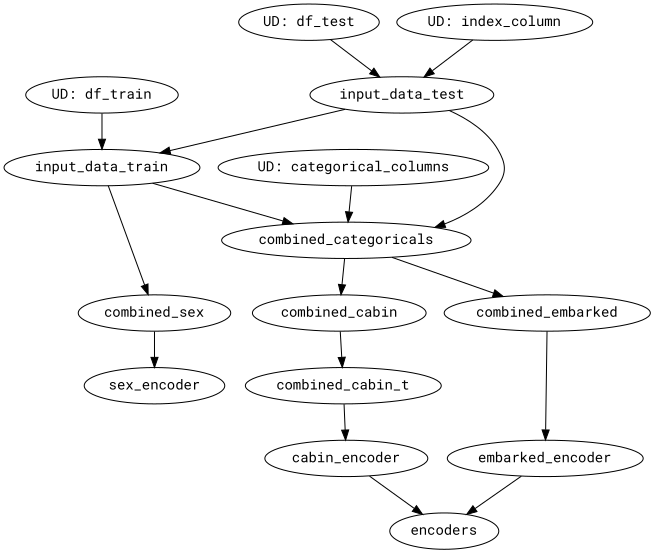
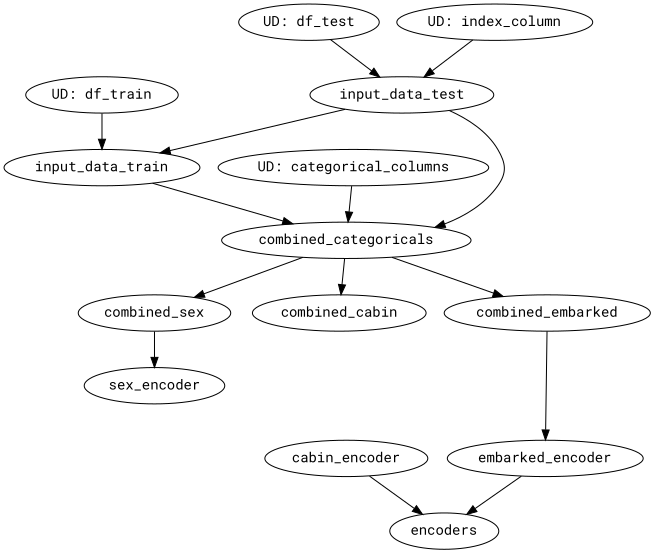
edge "input_data_train" -> "combined_sex": now "combined_categoricals" -> "combined_sex"
node "combined_cabin_t": removed
